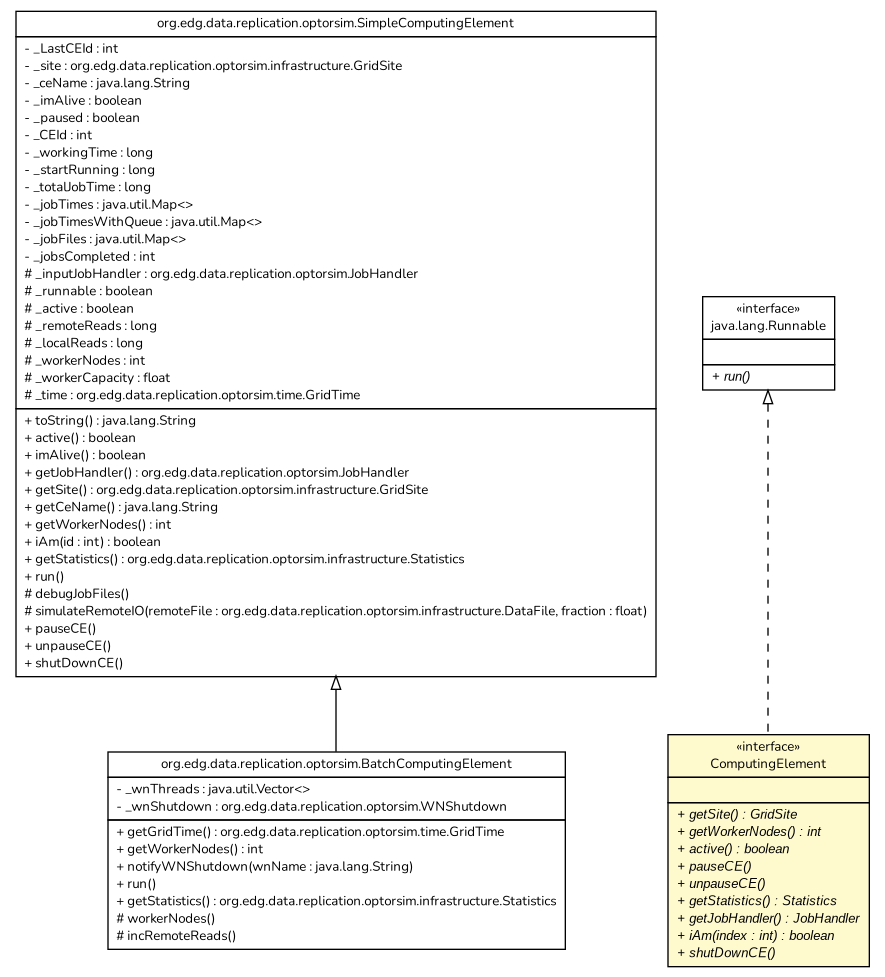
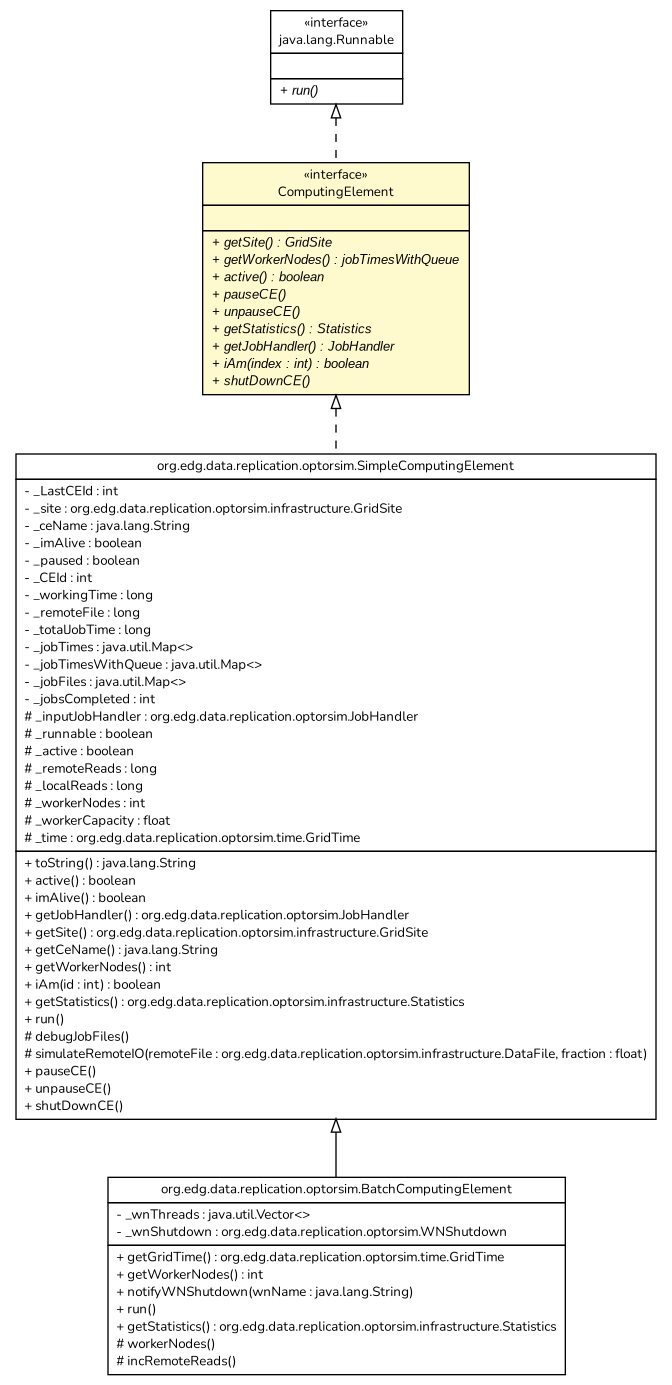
node "org.edg.data.replication.optorsim.SimpleComputingElement": text "- _startRunning : long" -> "- _remoteFile : long"
edge "org.edg.data.replication.optorsim.SimpleComputingElement" -> "ComputingElement": added
node "ComputingElement": text "+ getWorkerNodes() : int" -> "+ getWorkerNodes() : jobTimesWithQueue"
